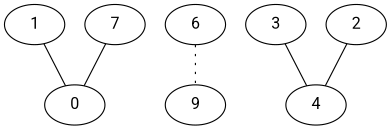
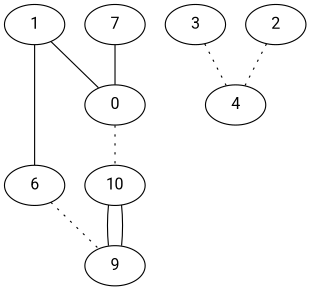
edge "3" -- "4": style solid -> dotted
edge "2" -- "4": style solid -> dotted
edge "1" -- "6": added
node "10": added
